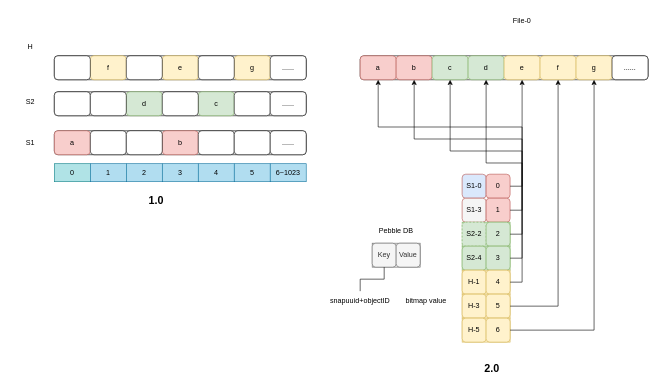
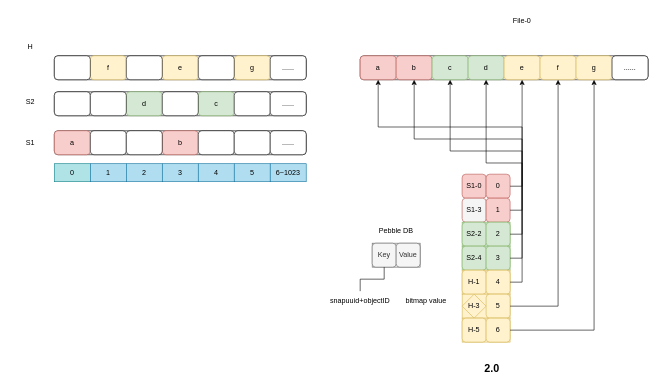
node "S1-0": fillcolor #dae8fc -> #f8cecc
node "1.0": removed
node "S2-2": style dashed -> solid
node "H-3": shape rounded rectangle -> diamond
